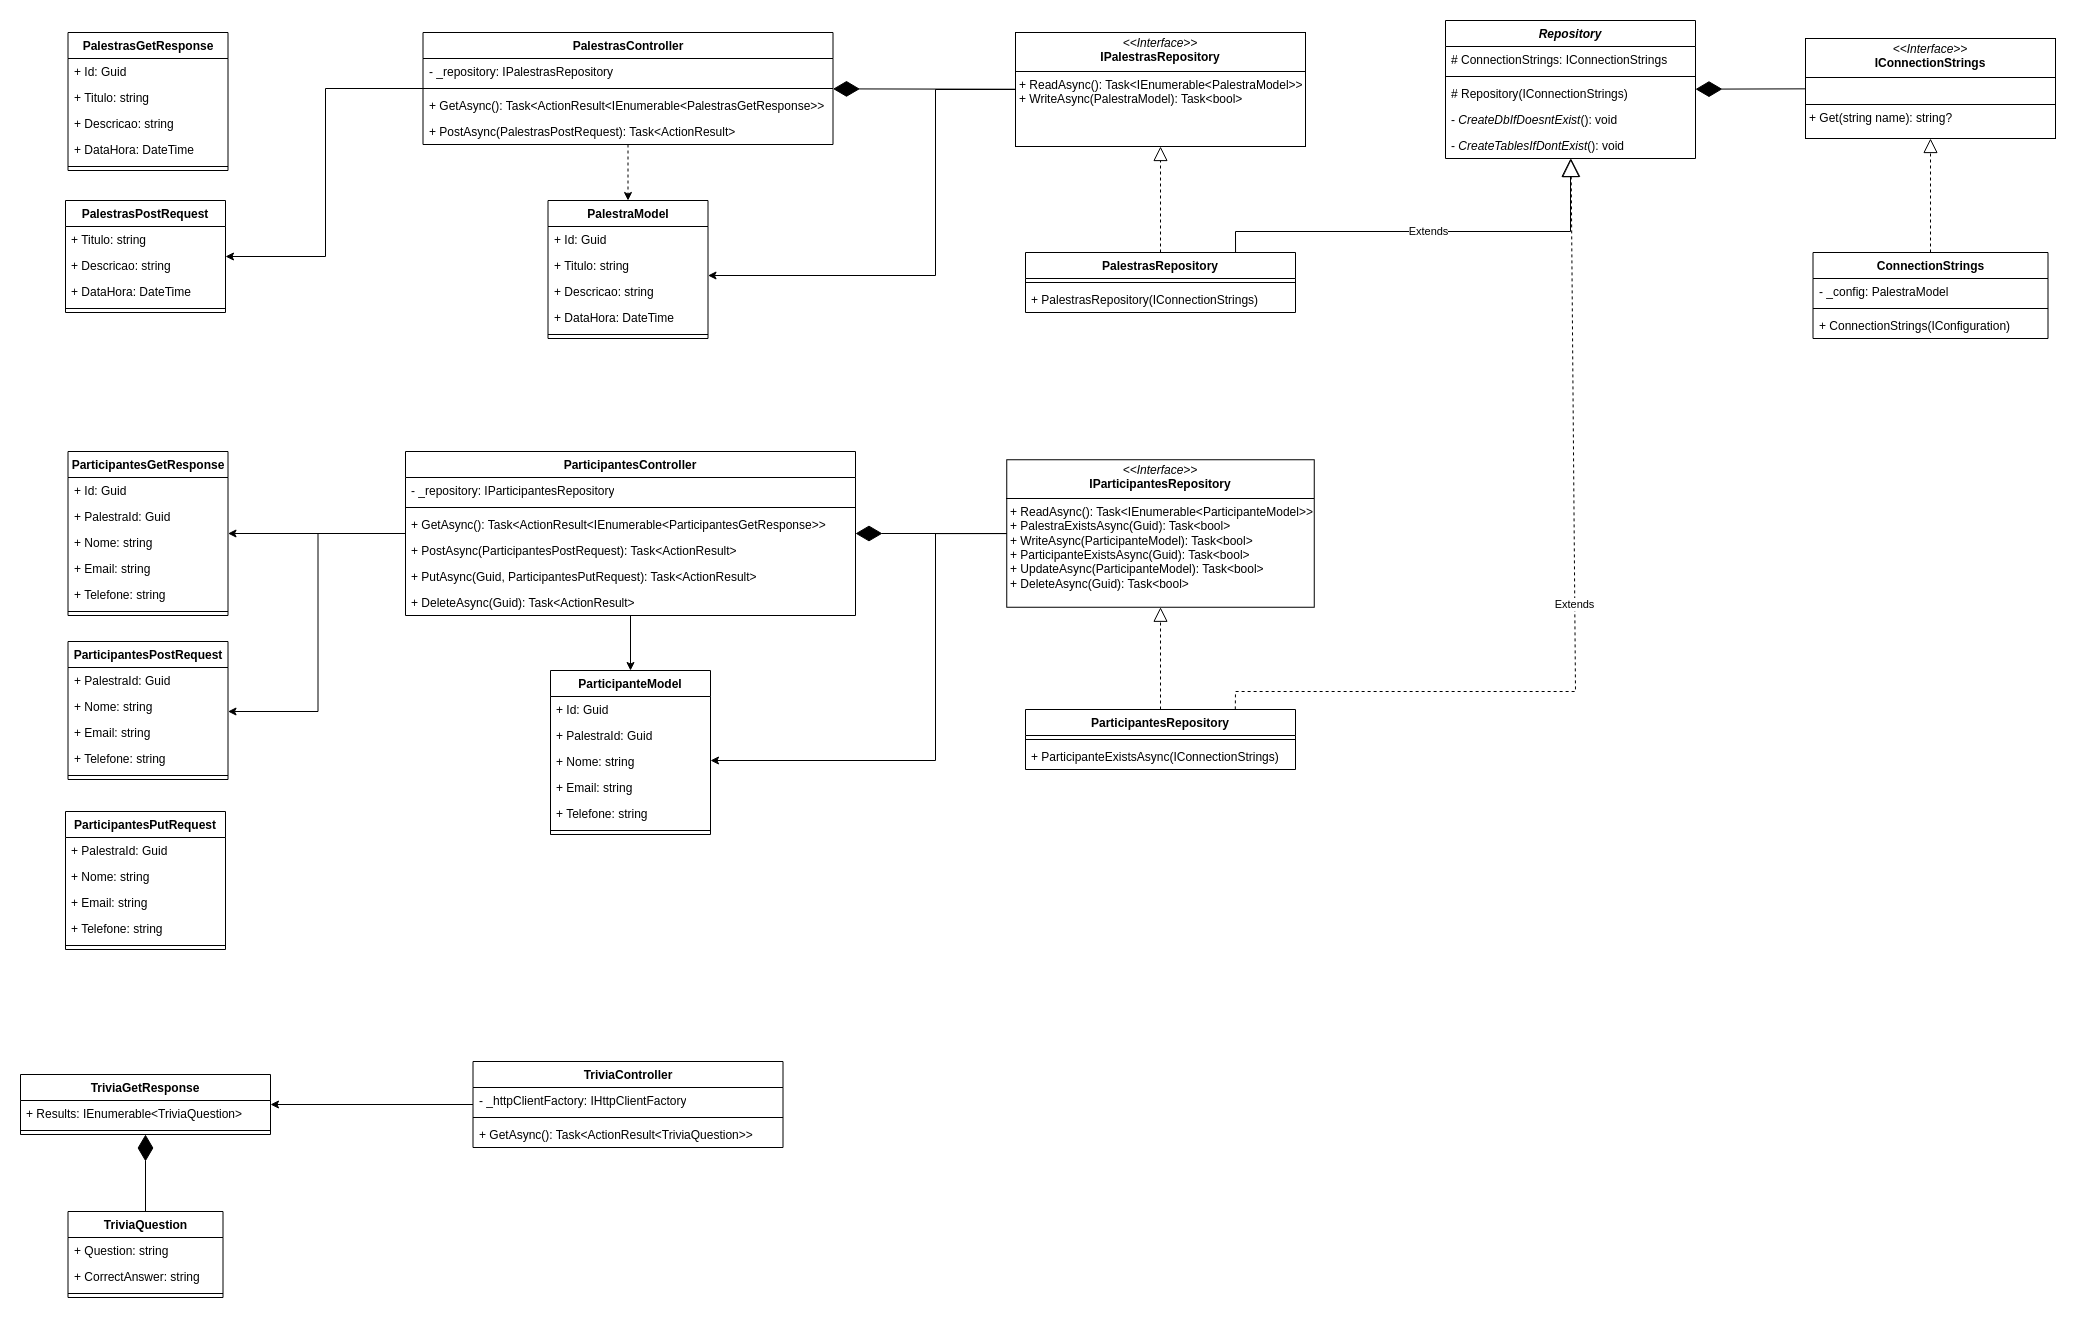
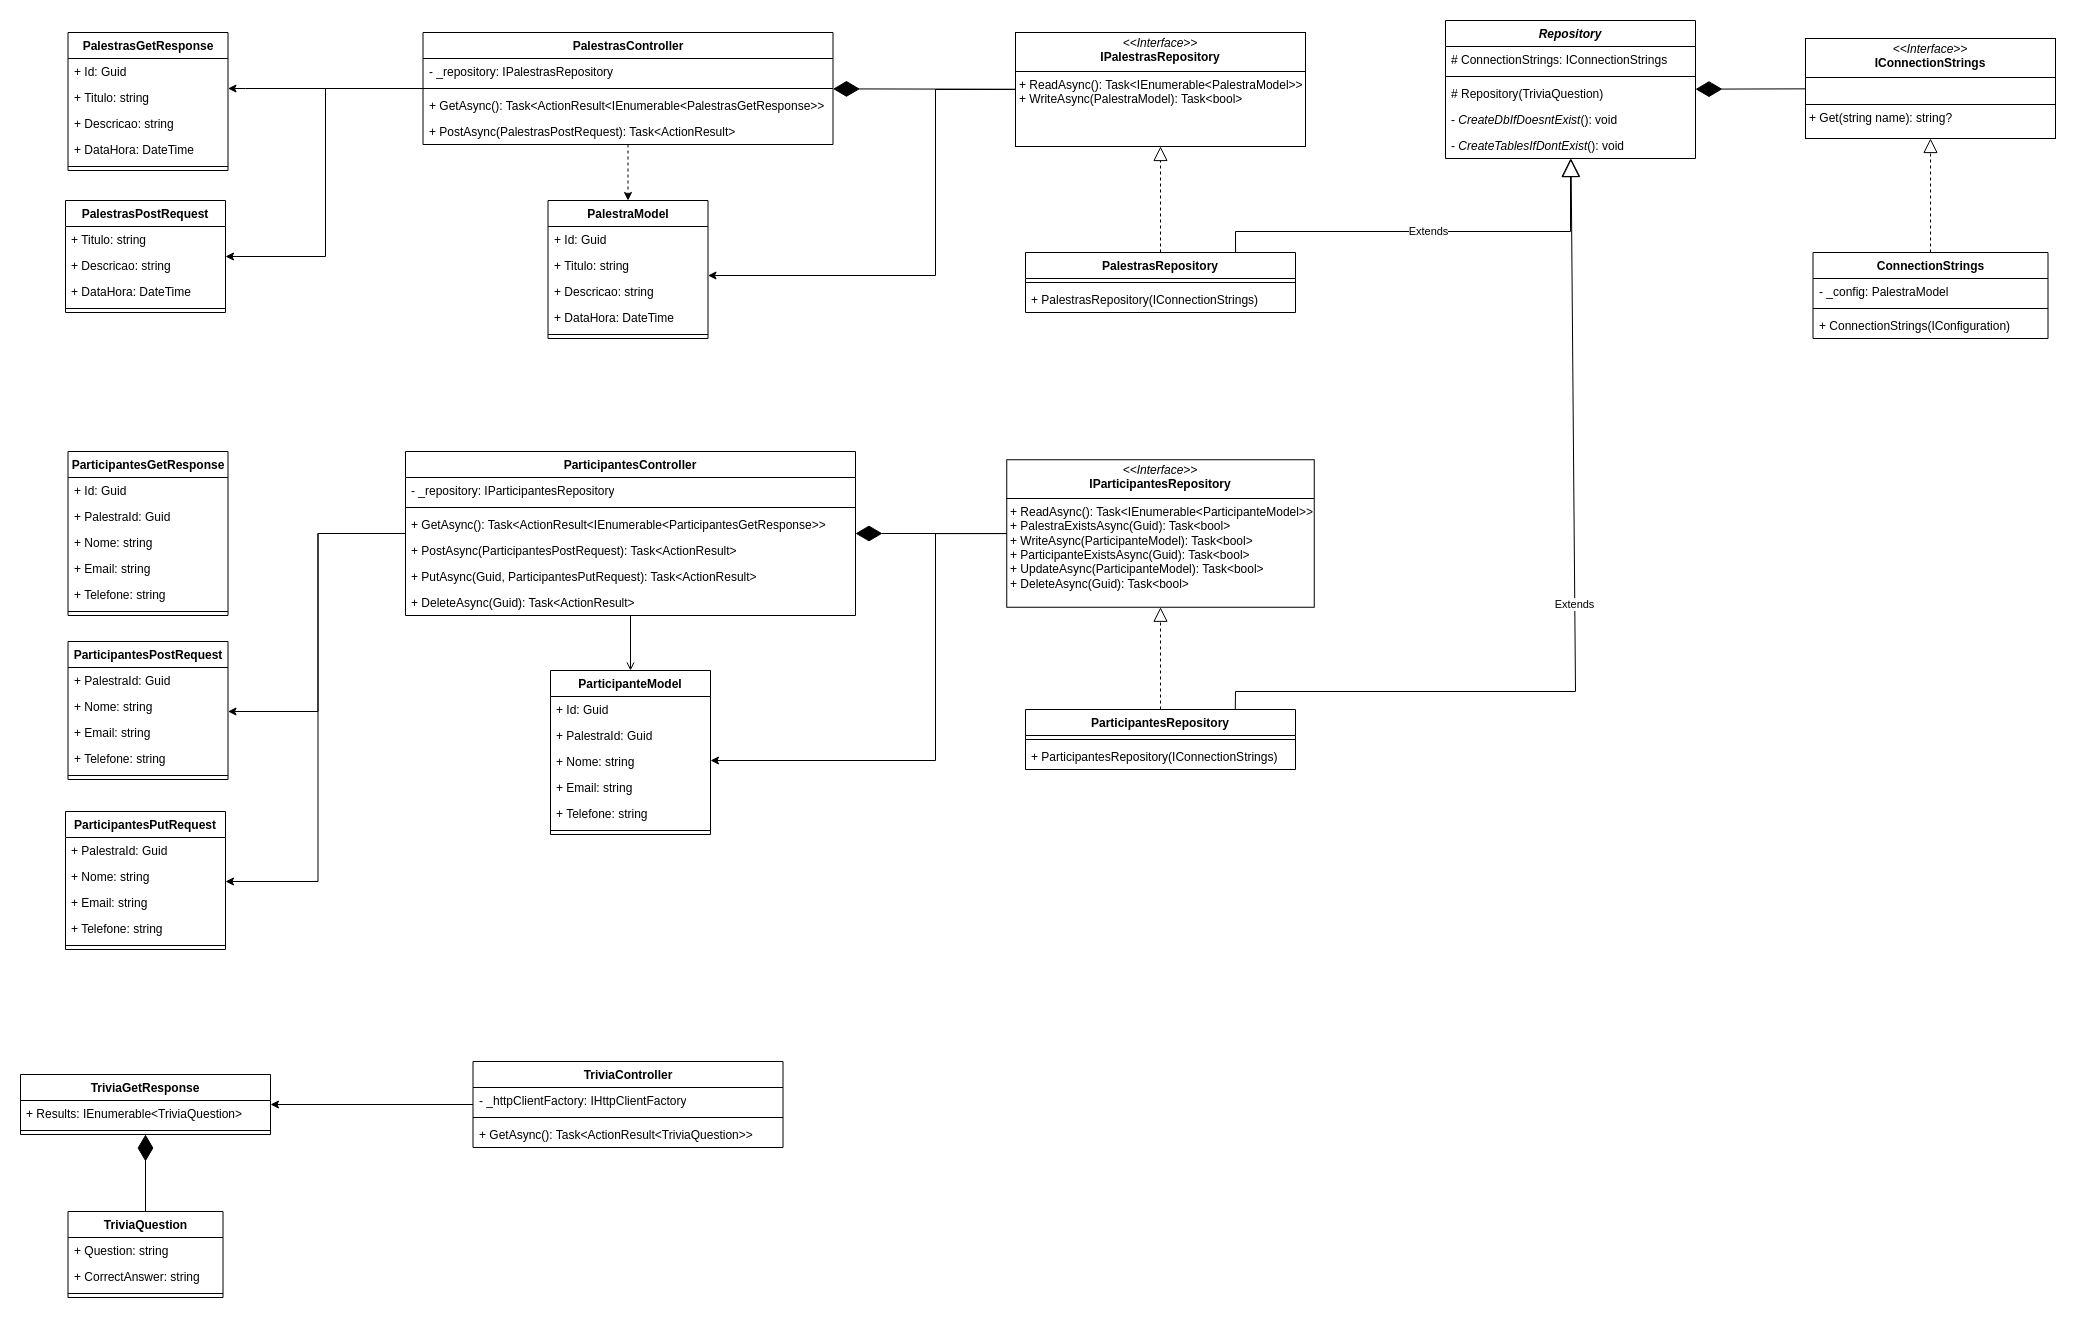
edge "PalestrasController" -> "PalestrasGetResponse": added
node "# Repository(IConnectionStrings)": label "# Repository(IConnectionStrings)" -> "# Repository(TriviaQuestion)"
edge "ParticipantesController" -> "ParticipantesGetResponse": removed
edge "ParticipantesController" -> "ParticipanteModel": arrowhead classic -> open
edge "ParticipantesRepository" -> "Repository": style dashed -> solid
node "+ ParticipanteExistsAsync(IConnectionStrings)": label "+ ParticipanteExistsAsync(IConnectionStrings)" -> "+ ParticipantesRepository(IConnectionStrings)"
edge "ParticipantesController" -> "ParticipantesPutRequest": added
